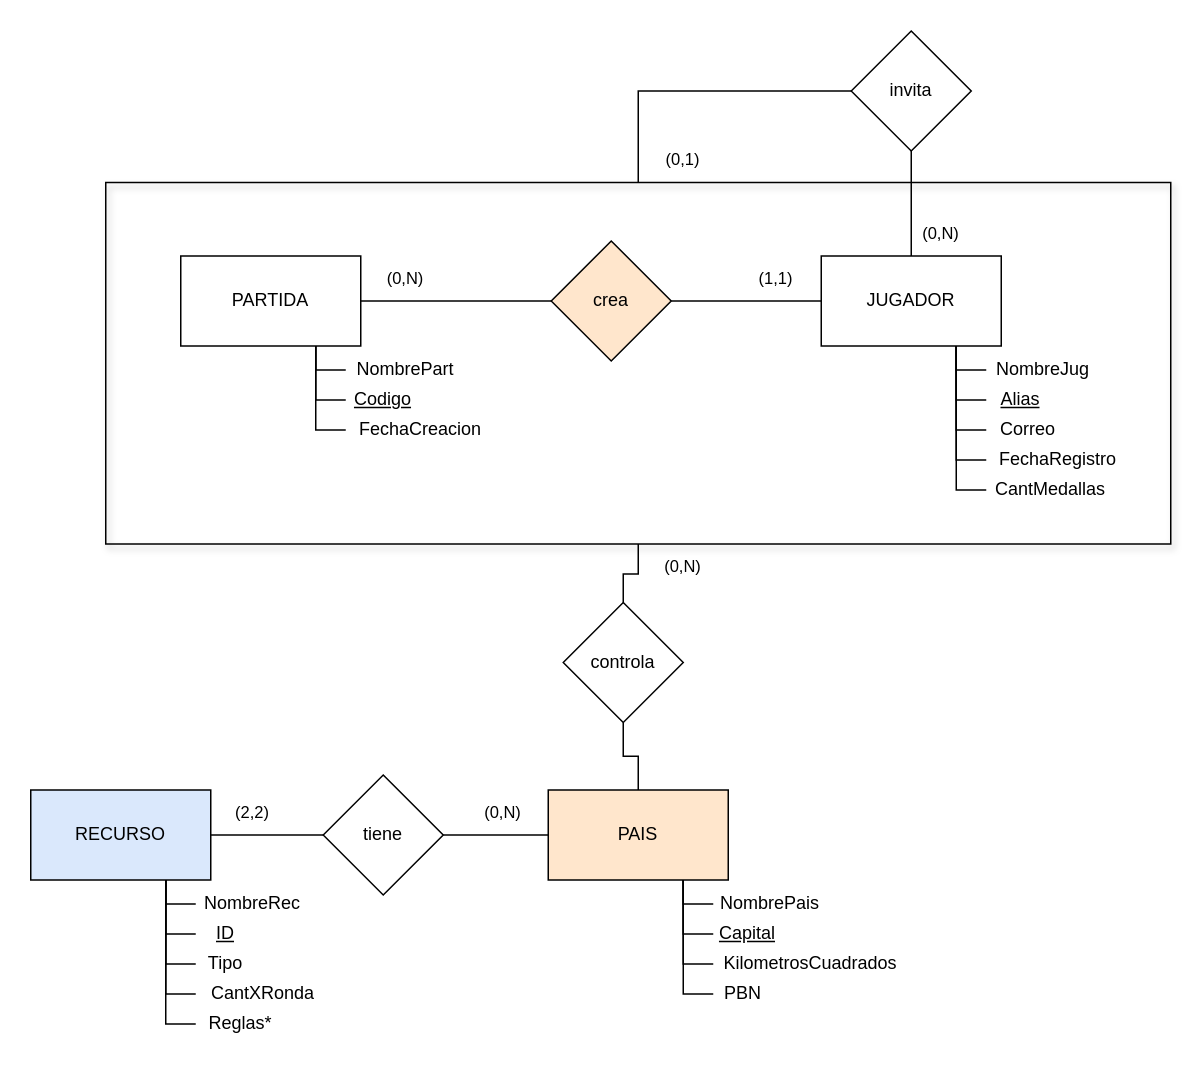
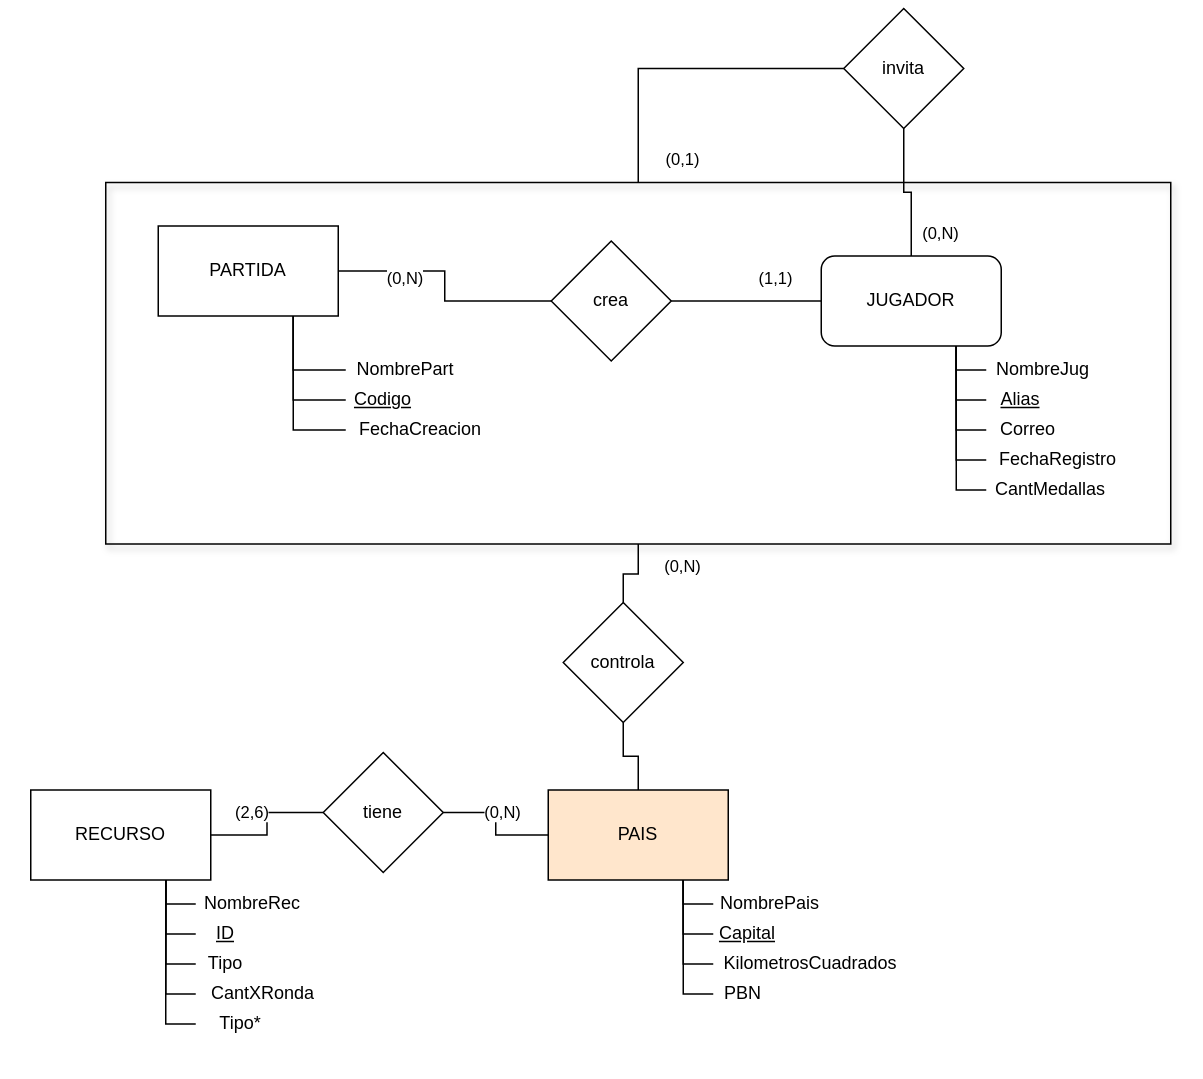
node "invita": moved (911, 91) -> (904, 68)
node "PARTIDA": moved (271, 301) -> (248, 271)
node "crea": fillcolor #ffe6cc -> #ffffff
node "JUGADOR": shape rectangle -> rounded rectangle
node "(2,2)": label "(2,2)" -> "(2,6)"
node "RECURSO": fillcolor #dae8fc -> #ffffff
node "tiene": moved (383, 835) -> (383, 812)
node "Reglas*": label "Reglas*" -> "Tipo*"
